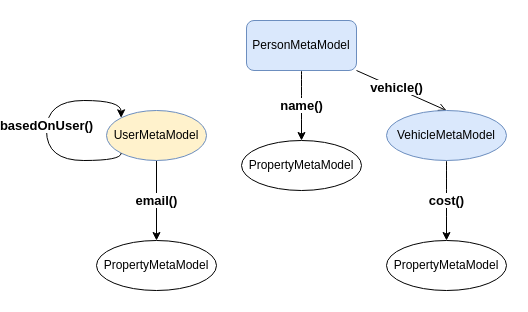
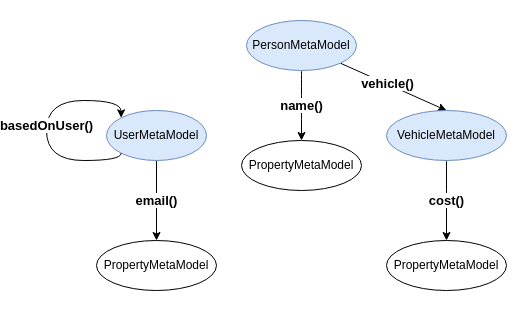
node "PersonMetaModel": shape rounded rectangle -> ellipse
edge "PersonMetaModel" -> "VehicleMetaModel": arrowhead open -> classic
node "UserMetaModel": fillcolor #fff2cc -> #dae8fc
